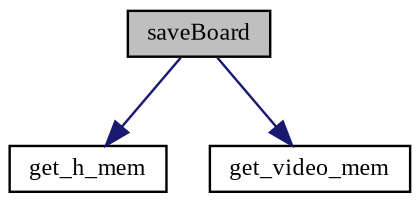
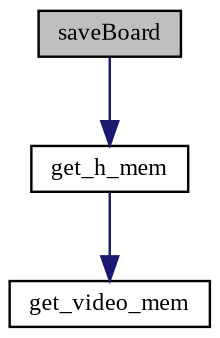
edge "saveBoard" -> "get_video_mem": now "get_h_mem" -> "get_video_mem"
